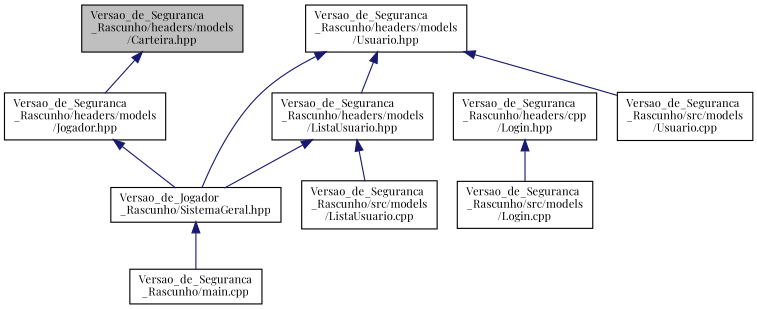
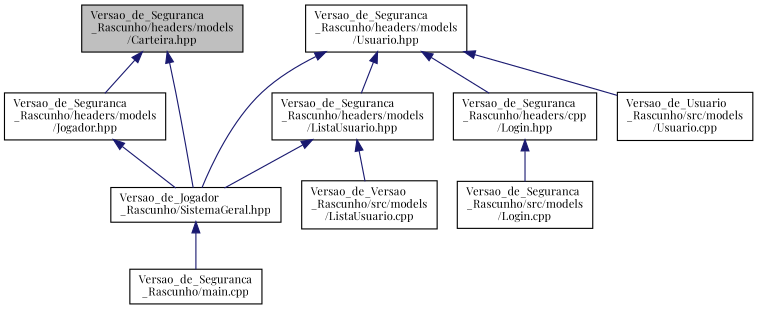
edge "Versao_de_Seguranca _Rascunho/headers/cpp /Login.hpp" -> "Versao_de_Seguranca _Rascunho/headers/models /Usuario.hpp": added
node "Versao_de_Seguranca _Rascunho/src/models /Usuario.cpp": label "Versao_de_Seguranca _Rascunho/src/models /Usuario.cpp" -> "Versao_de_Usuario _Rascunho/src/models /Usuario.cpp"
edge "Versao_de_Jogador _Rascunho/SistemaGeral.hpp" -> "Versao_de_Seguranca _Rascunho/headers/models /Carteira.hpp": added
node "Versao_de_Seguranca _Rascunho/src/models /ListaUsuario.cpp": label "Versao_de_Seguranca _Rascunho/src/models /ListaUsuario.cpp" -> "Versao_de_Versao _Rascunho/src/models /ListaUsuario.cpp"
